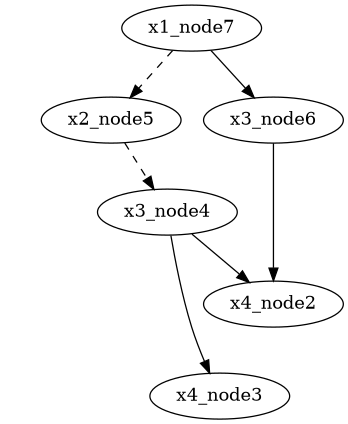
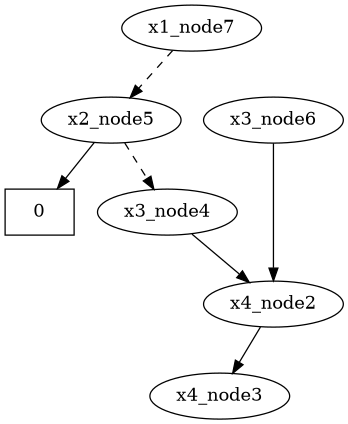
edge "x1_node7" -> "x3_node6": removed
node "0": added
edge "x3_node4" -> "x4_node3": now "x4_node2" -> "x4_node3"
